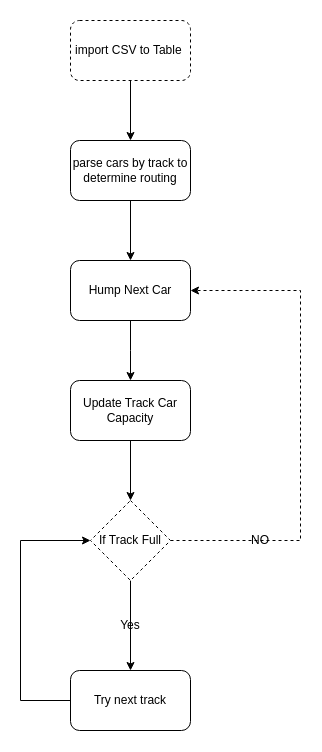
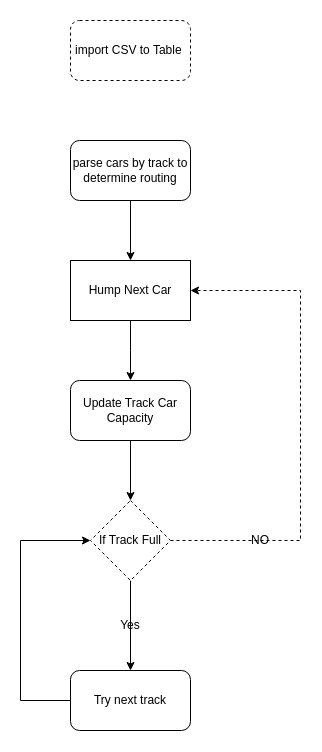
edge "import CSV to Table" -> "parse cars by track to determine routing": removed
node "Hump Next Car": shape rounded rectangle -> rectangle
